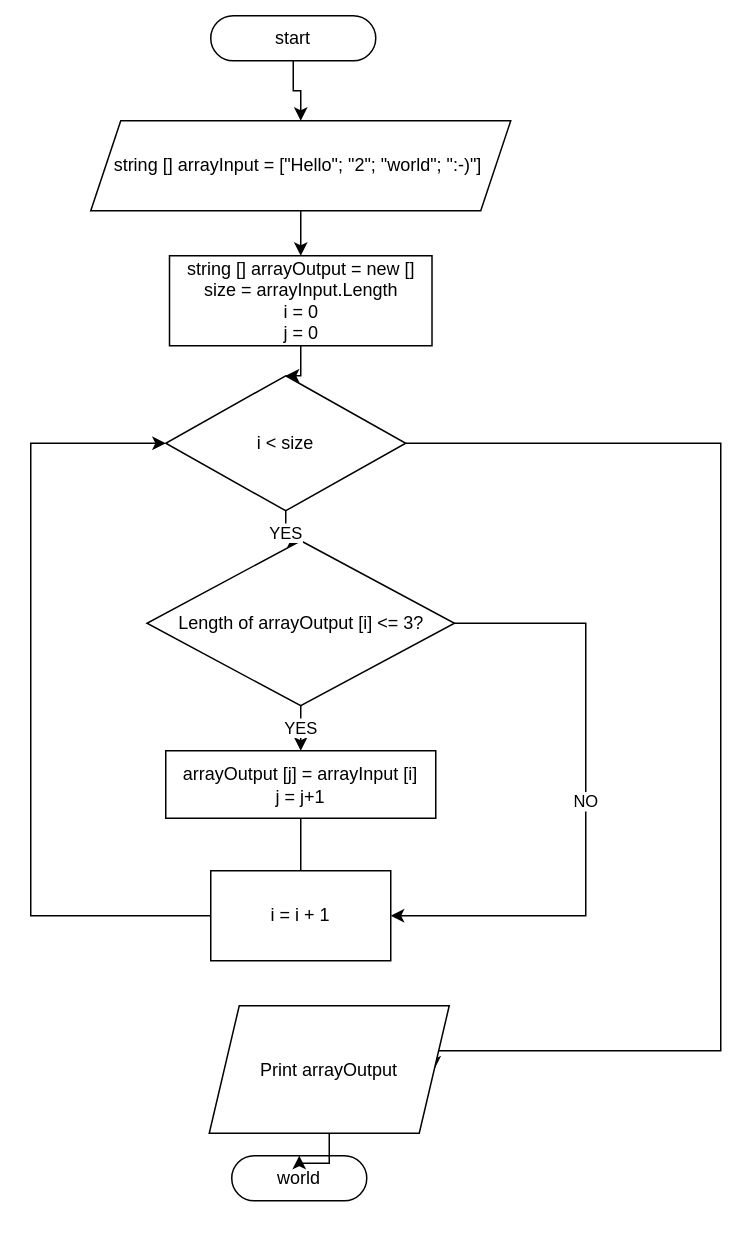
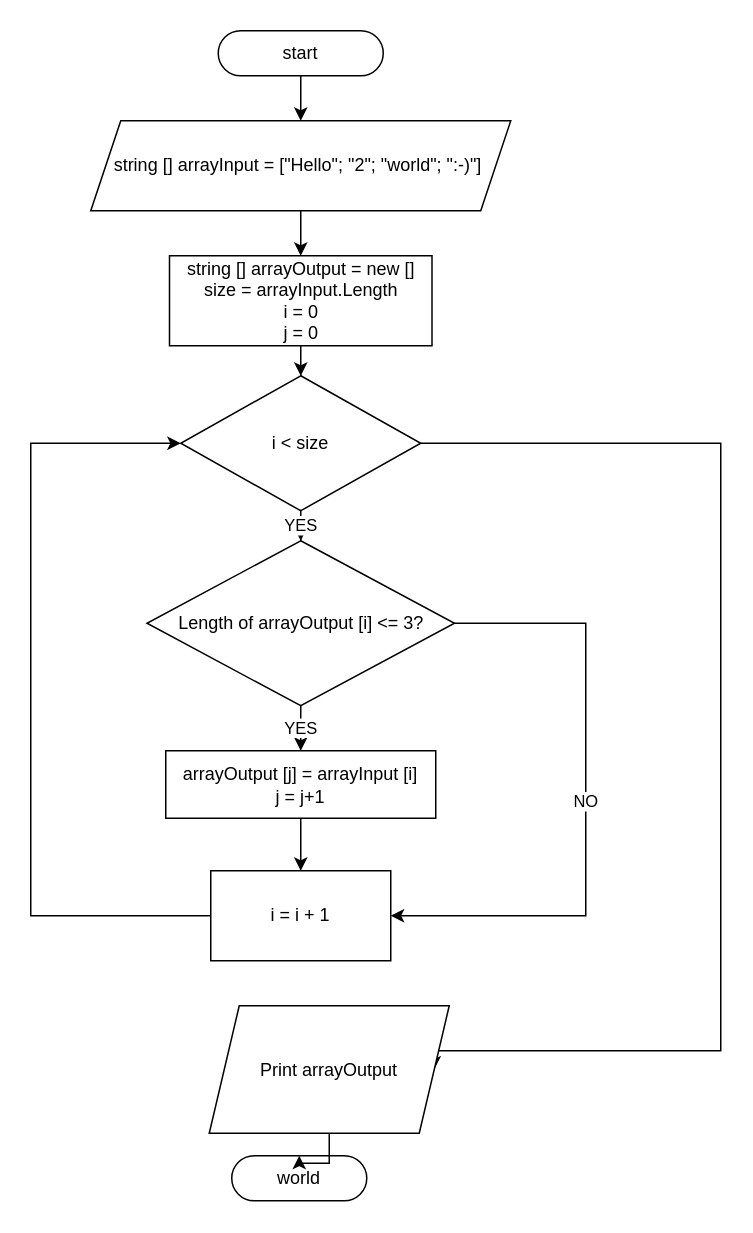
node "start": moved (293, 38) -> (301, 53)
node "i < size": moved (286, 443) -> (301, 443)
edge "arrayOutput [j] = arrayInput [i] j = j+1" -- "i = i + 1": arrowhead none -> classic
